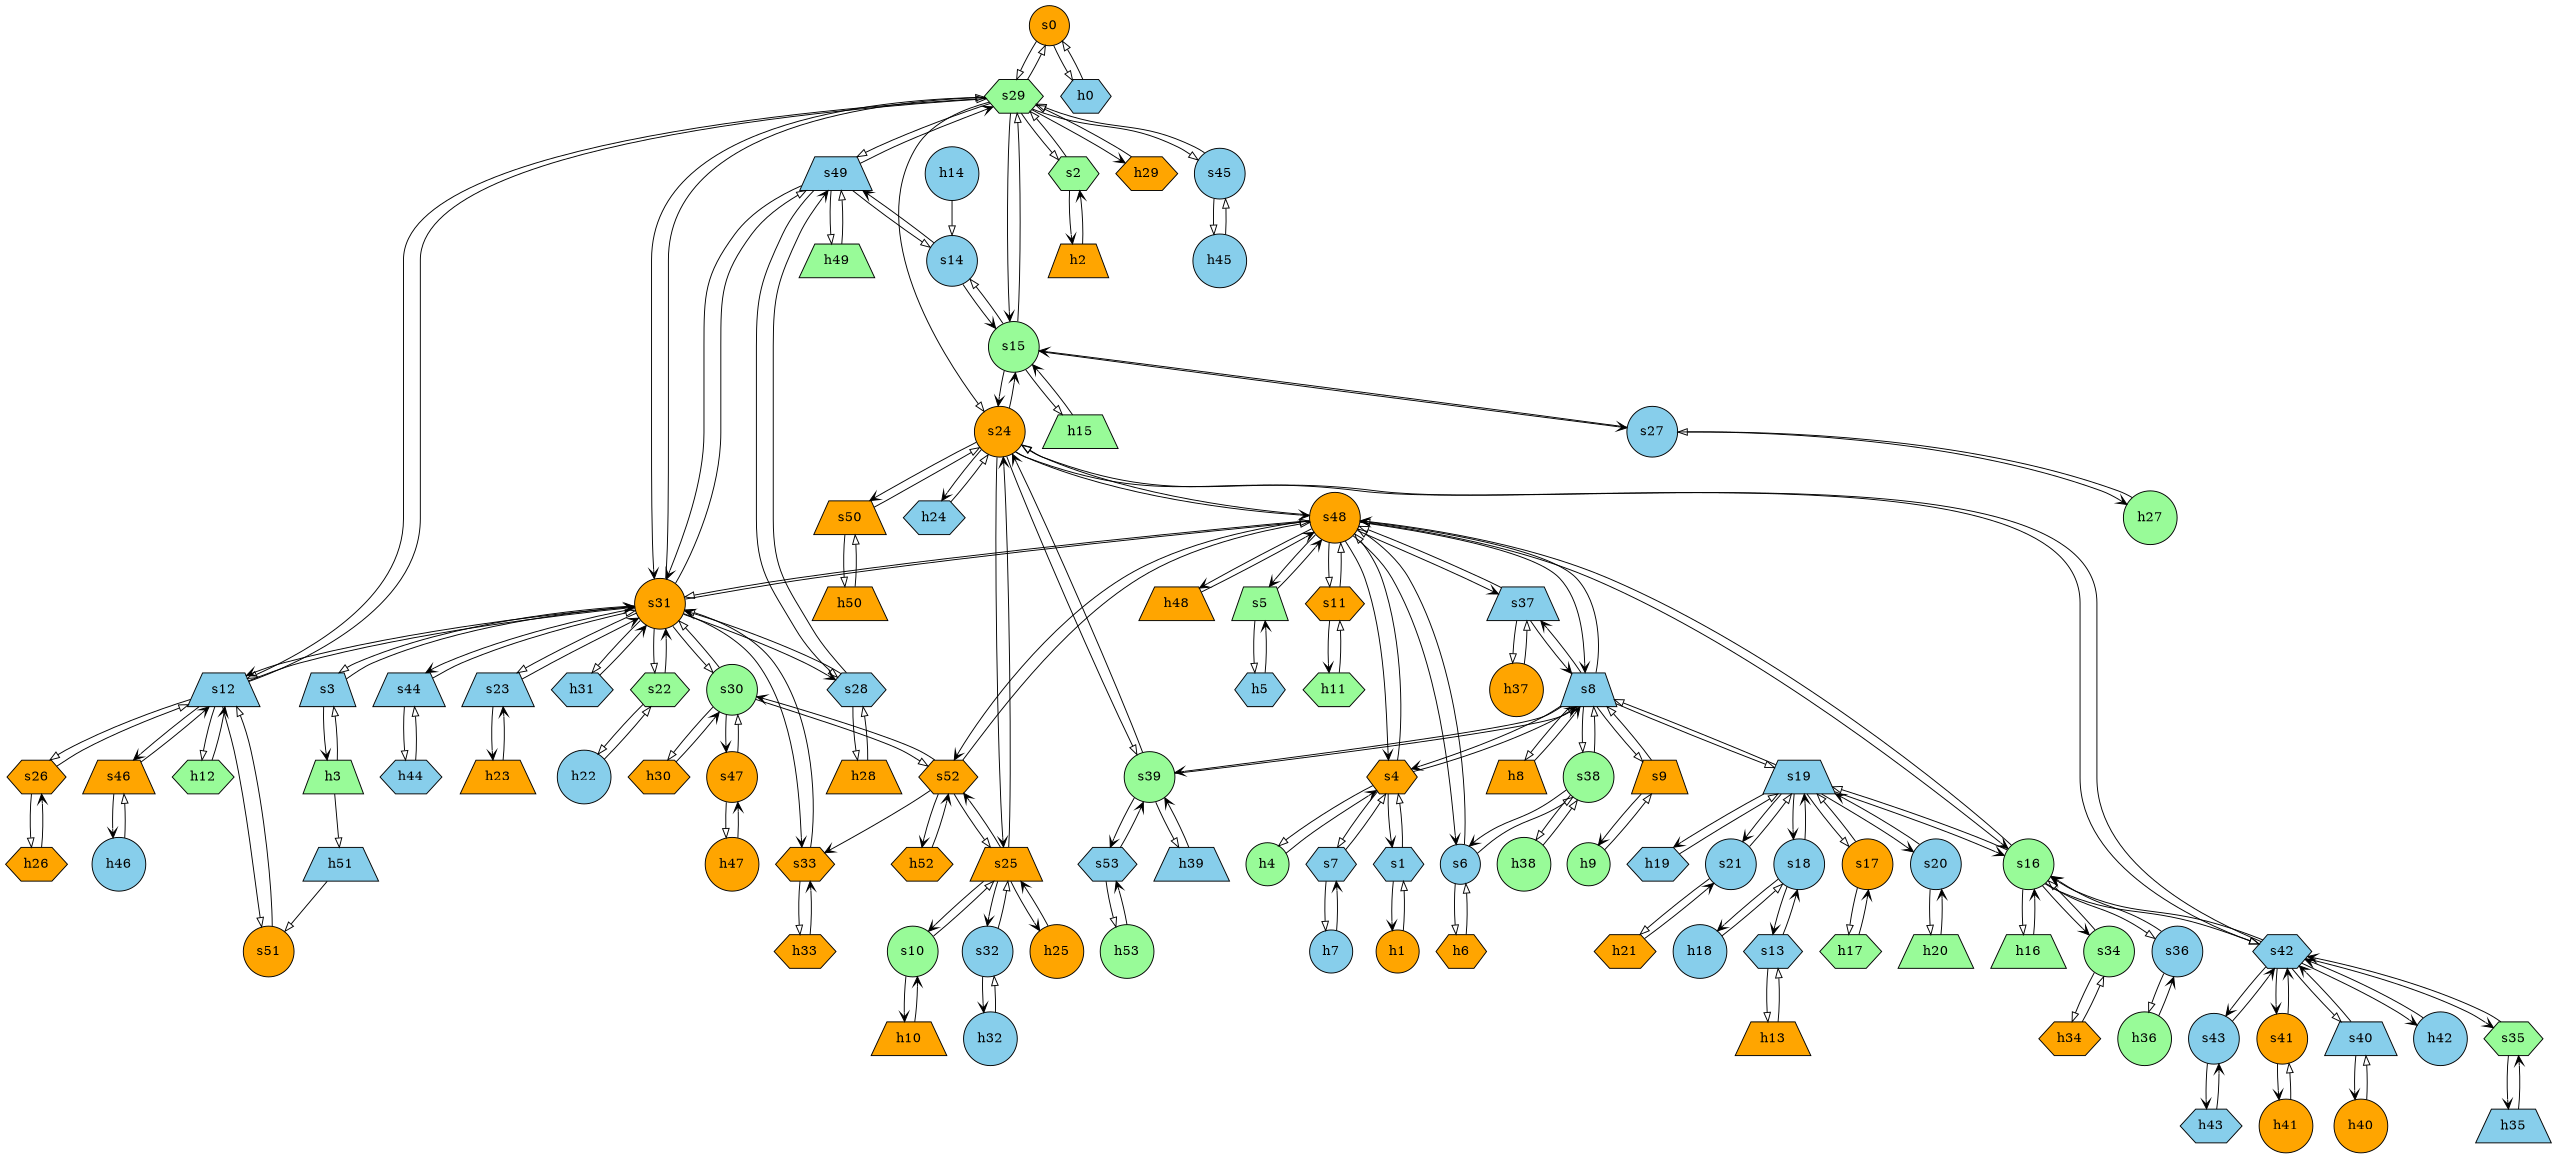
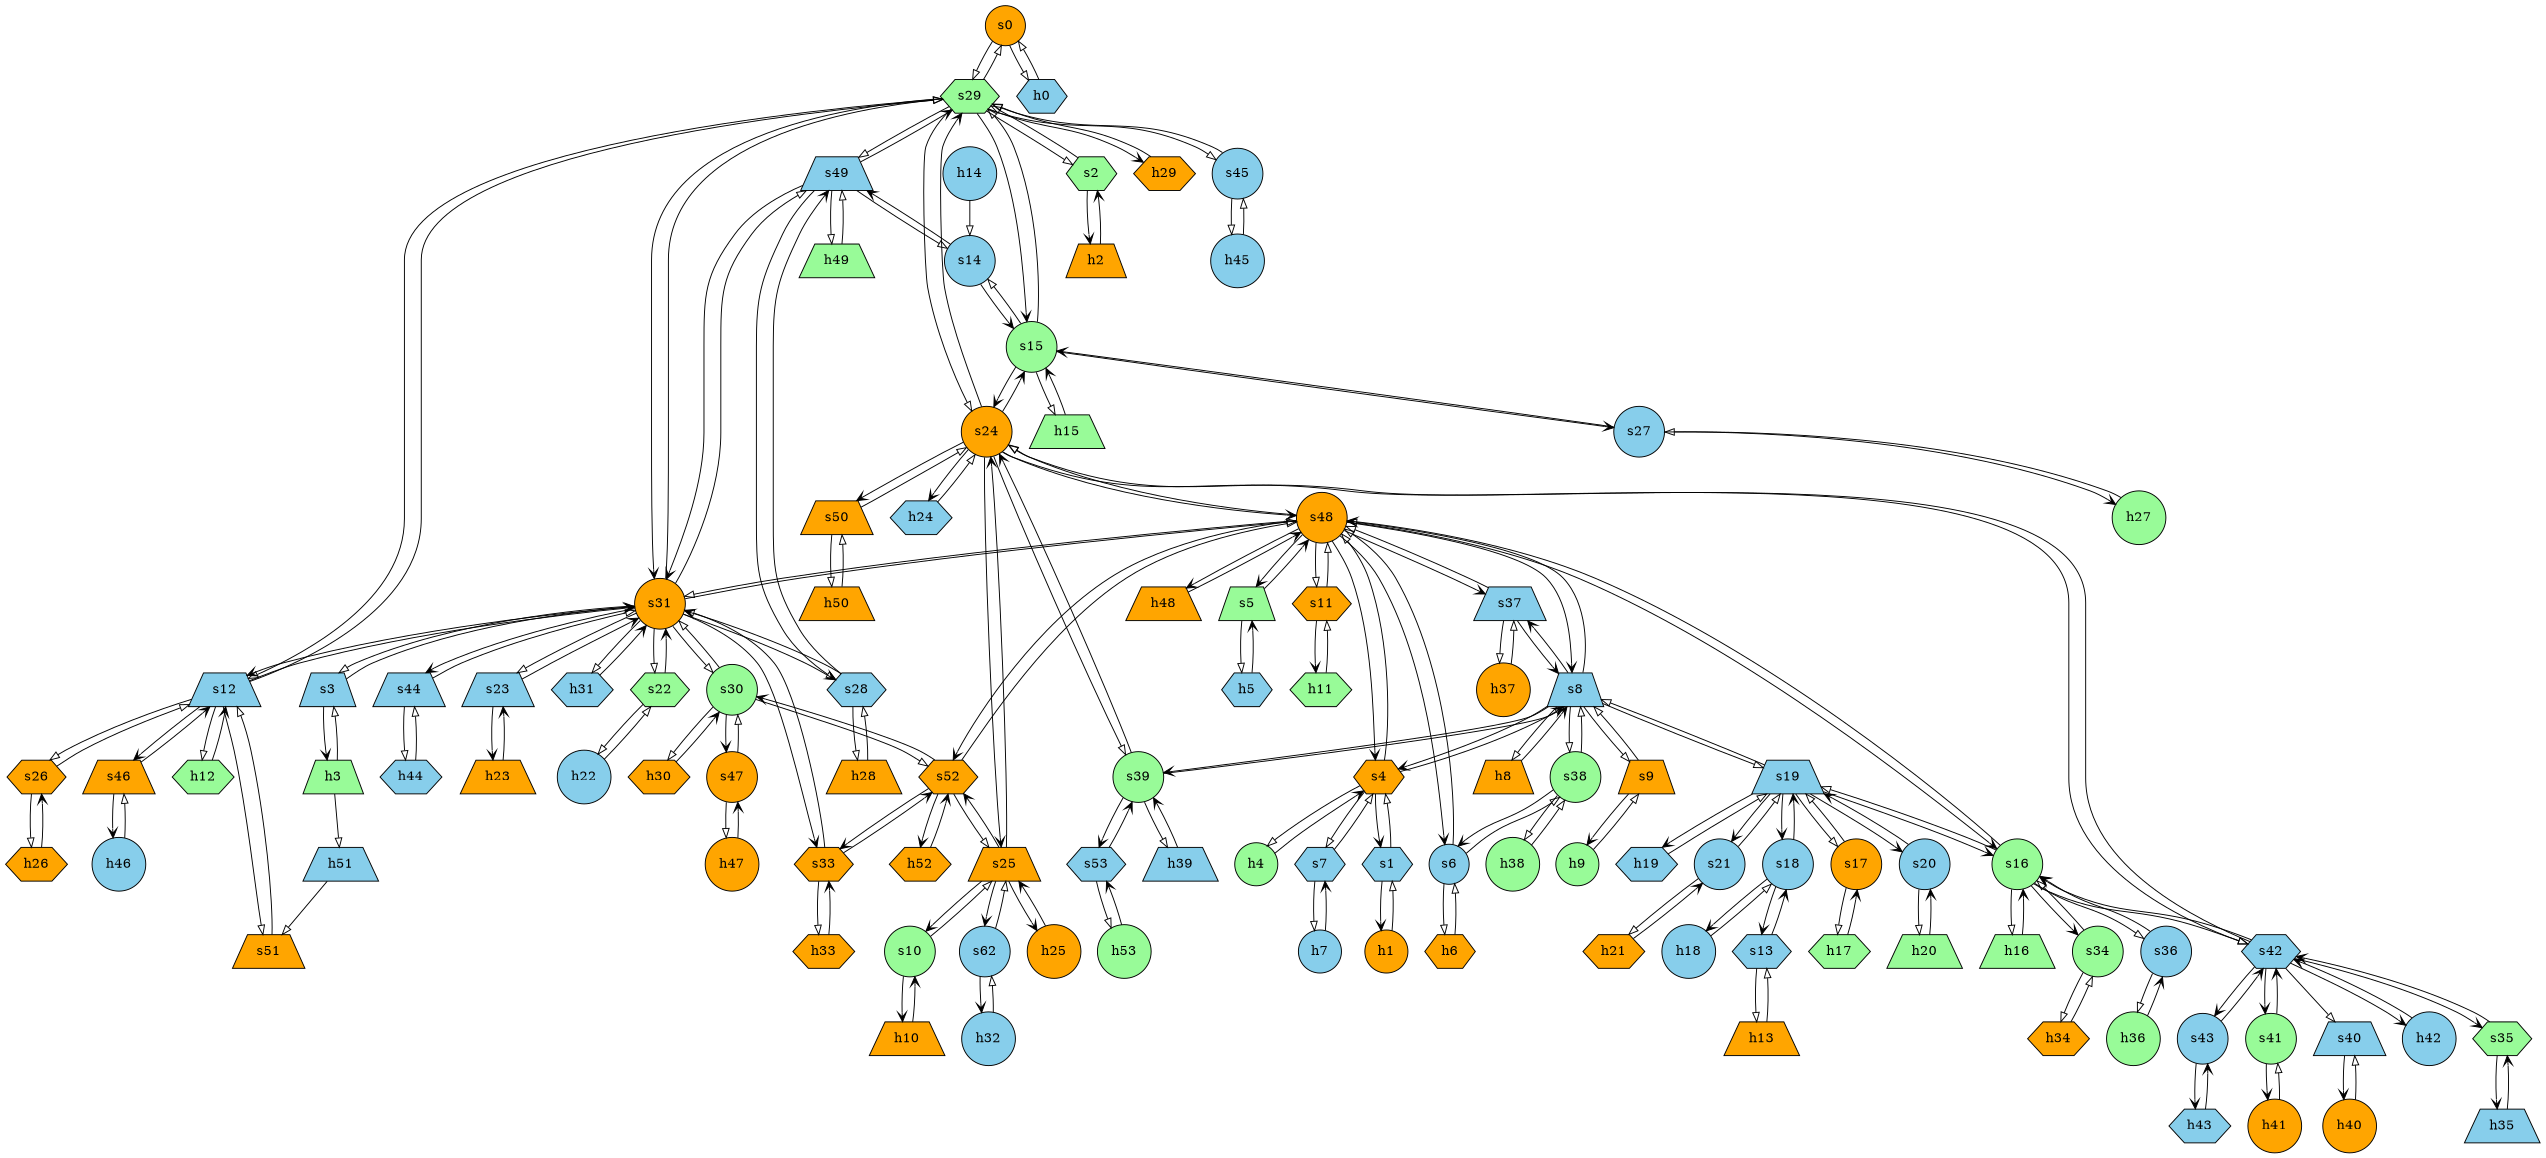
edge "s24" -> "s29": added
edge "s33" -> "s52": added
node "s51": shape circle -> trapezium
node "s32": label "s32" -> "s62"
edge "s40" -> "s42": removed
node "s41": fillcolor orange -> palegreen
